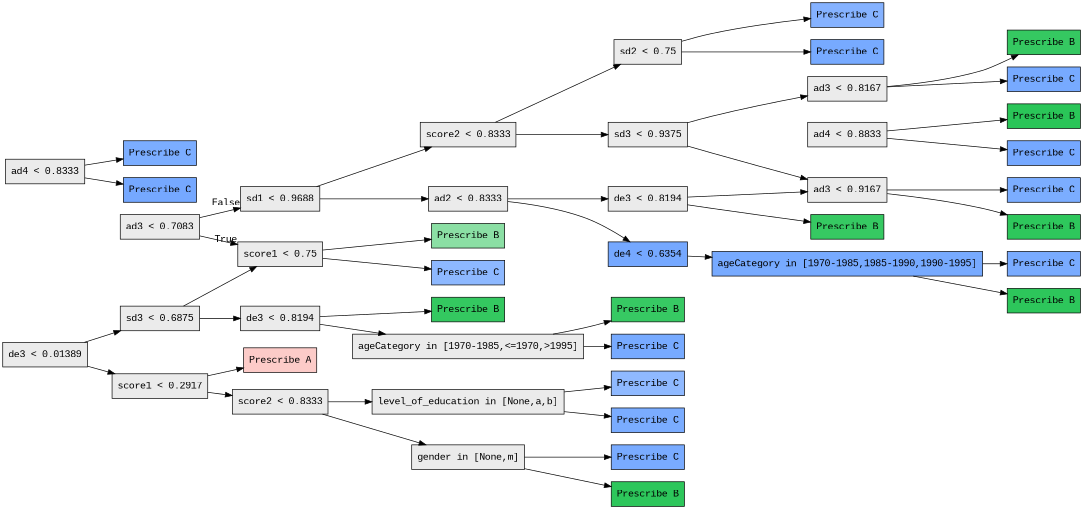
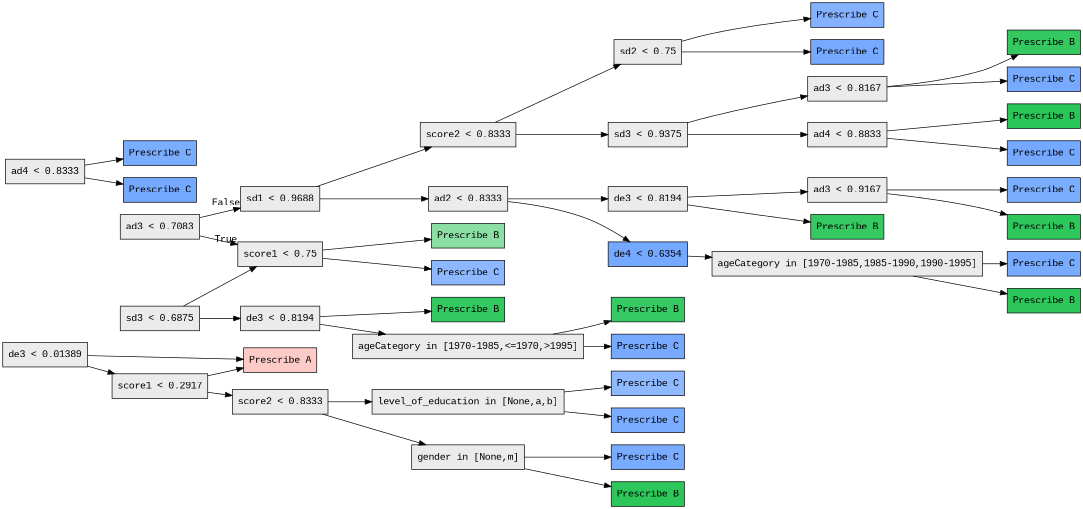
edge "sd3 < 0.9375" -> "ad3 < 0.9167": now "sd3 < 0.9375" -> "ad4 < 0.8833"
node "ageCategory in [1970-1985,1985-1990,1990-1995]": fillcolor #619cffdc -> #ebebeb
edge "de3 < 0.01389" -> "sd3 < 0.6875": now "de3 < 0.01389" -> "Prescribe A"
